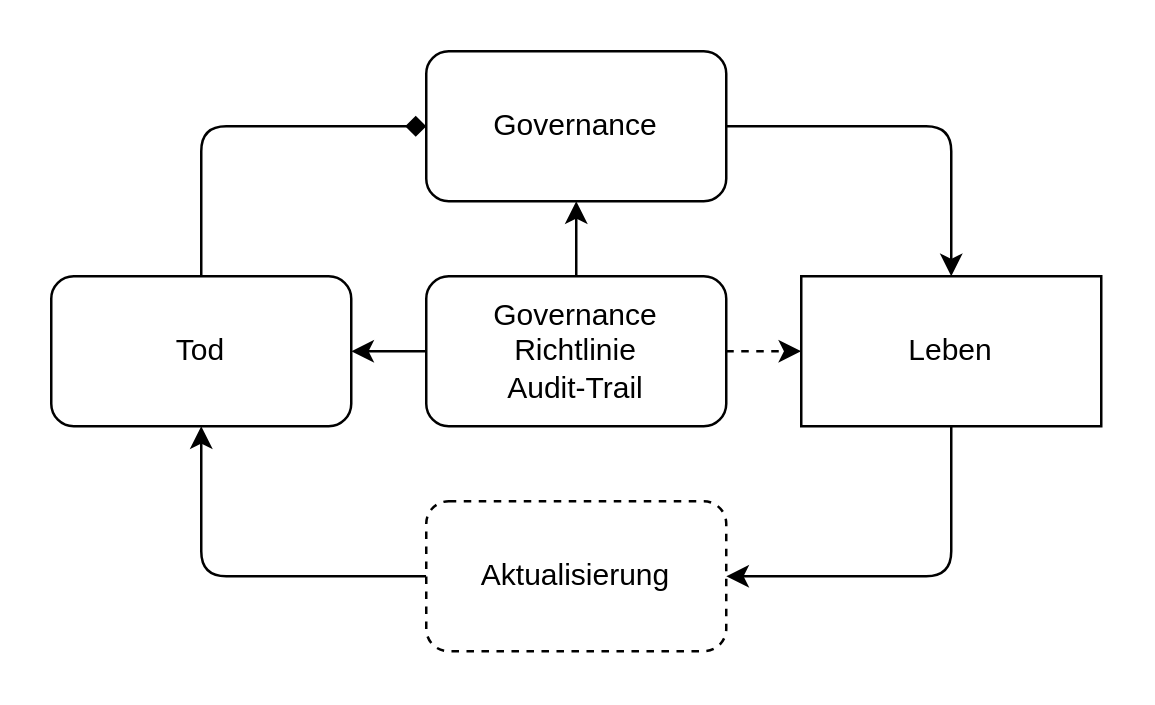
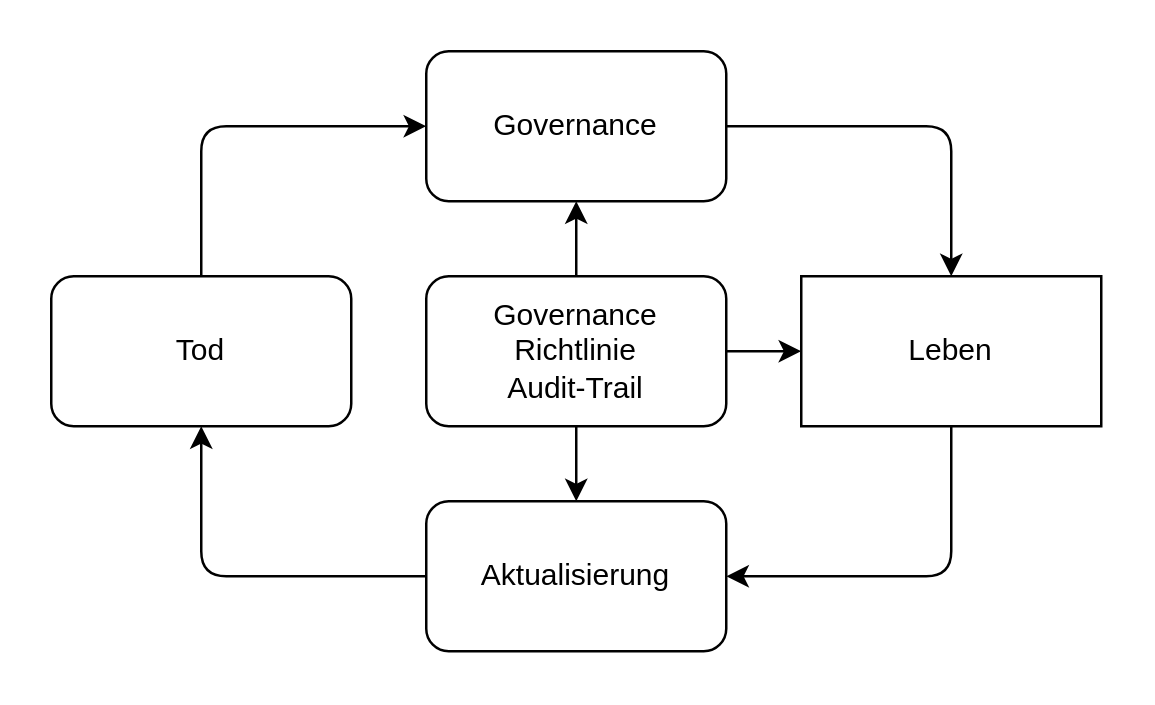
edge "Tod" -> "Governance": arrowhead diamond -> classic
edge "Governance Richtlinie Audit-Trail" -> "Tod": now "Governance Richtlinie Audit-Trail" -> "Aktualisierung"
edge "Governance Richtlinie Audit-Trail" -> "Leben": style dashed -> solid
node "Aktualisierung": style dashed -> solid
